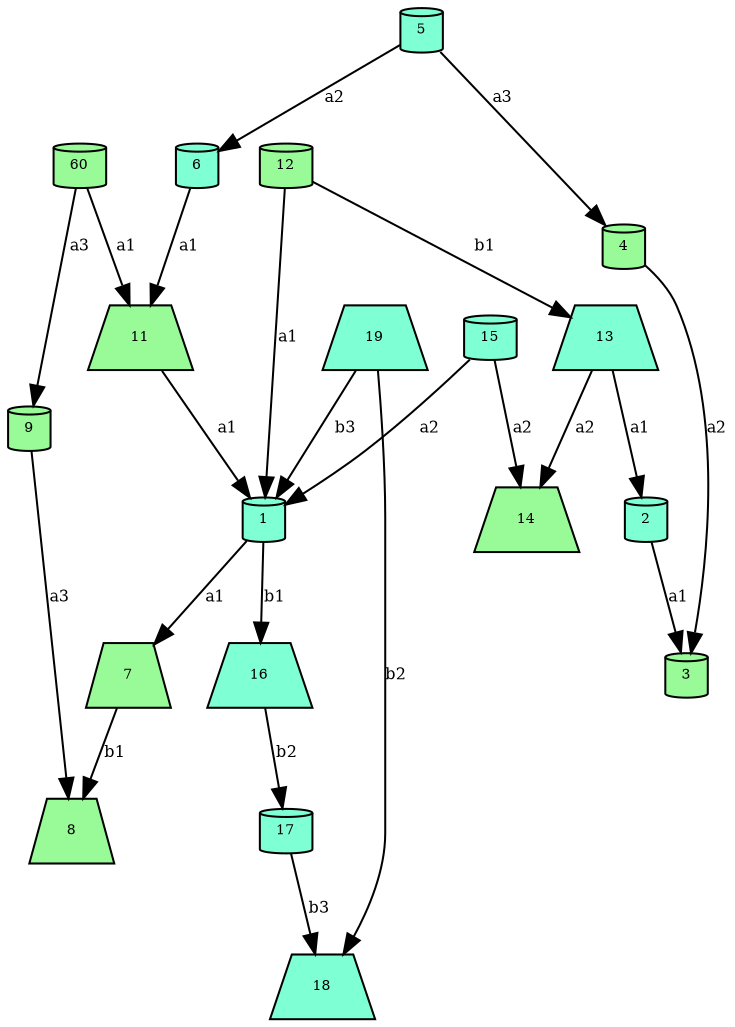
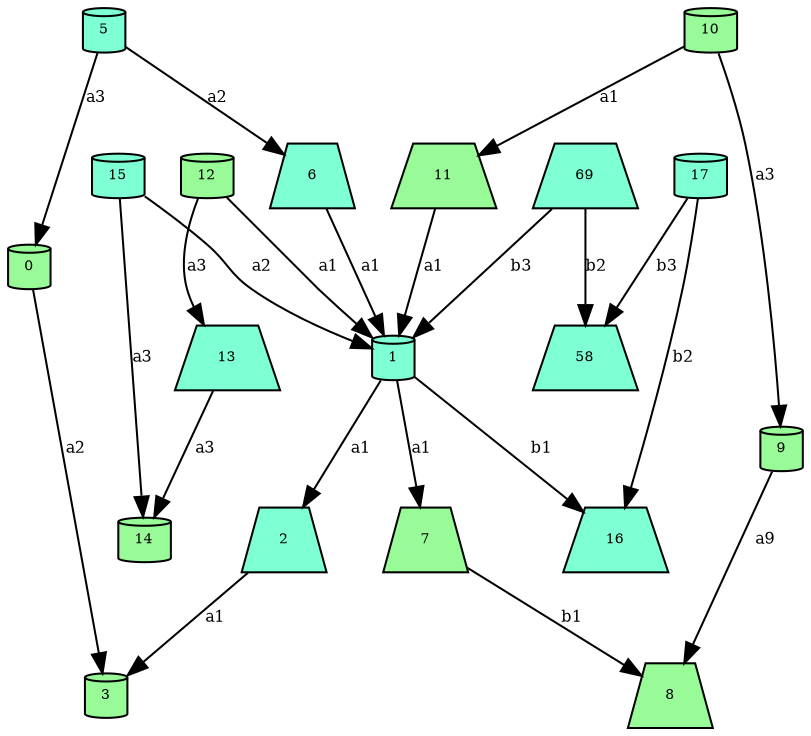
node "60": label "60" -> "10"
node "6": shape cylinder -> trapezium
edge "6" -> "11": now "6" -> "1"
edge "12" -> "13": label "b1" -> "a3"
node "4": label "4" -> "0"
node "19": label "19" -> "69"
edge "13" -> "2": now "1" -> "2"
edge "15" -> "14": label "a2" -> "a3"
edge "13" -> "14": label "a2" -> "a3"
node "14": shape trapezium -> cylinder
node "2": shape cylinder -> trapezium
edge "9" -> "8": label "a3" -> "a9"
edge "16" -> "17": reversed
node "18": label "18" -> "58"
